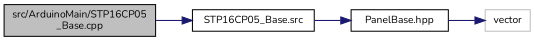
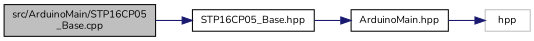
node "STP16CP05_Base.src": label "STP16CP05_Base.src" -> "STP16CP05_Base.hpp"
node "PanelBase.hpp": label "PanelBase.hpp" -> "ArduinoMain.hpp"
node "vector": label "vector" -> "hpp"
